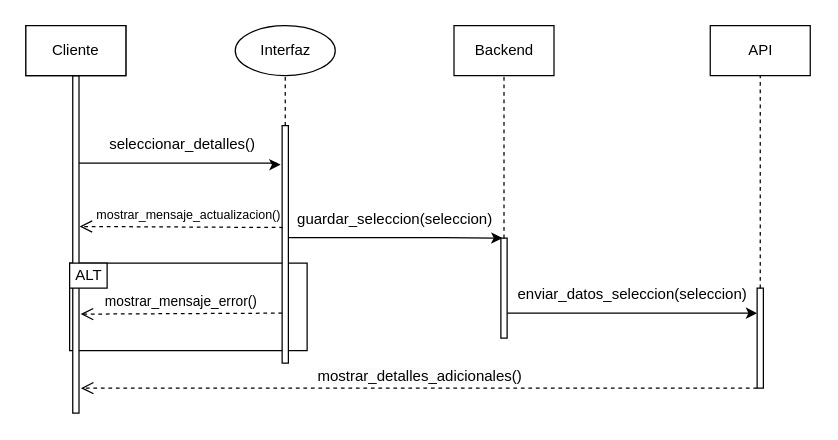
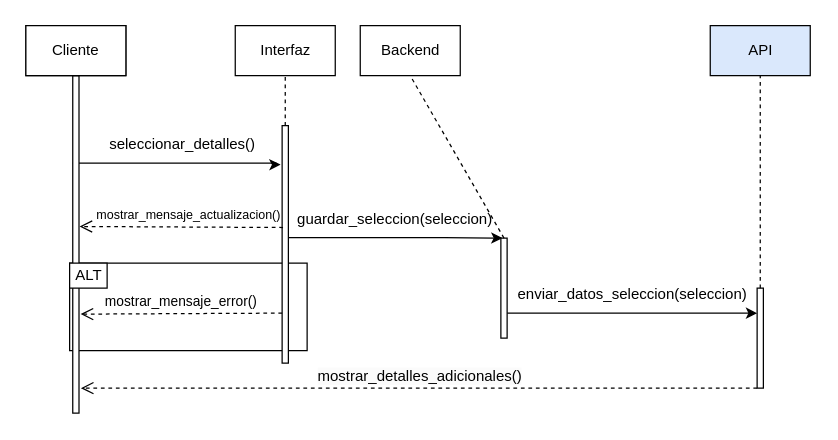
node "Interfaz": shape ellipse -> rectangle
node "Backend": moved (504, 51) -> (410, 51)
node "API": fillcolor #ffffff -> #dae8fc
